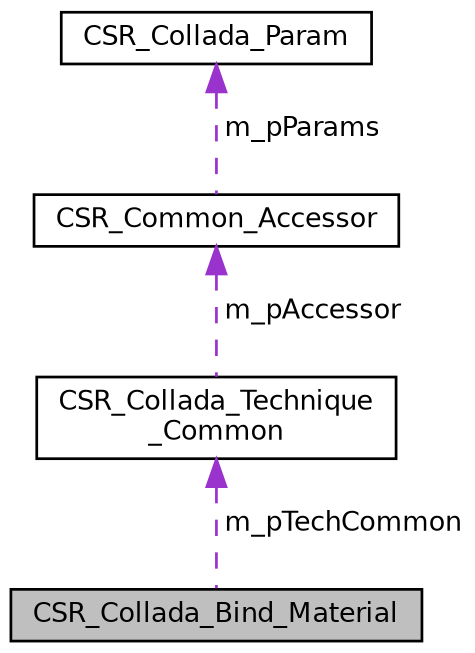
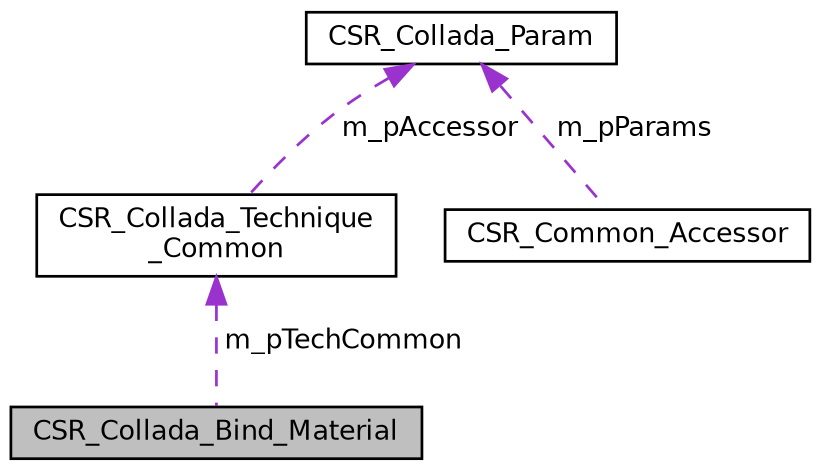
edge "CSR_Collada_Technique _Common" -> "CSR_Common_Accessor": now "CSR_Collada_Technique _Common" -> "CSR_Collada_Param"
